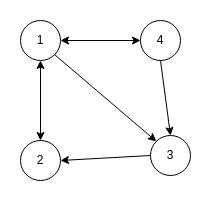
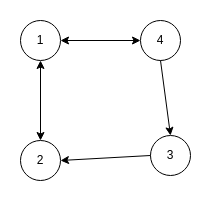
edge "1" -> "3": removed
